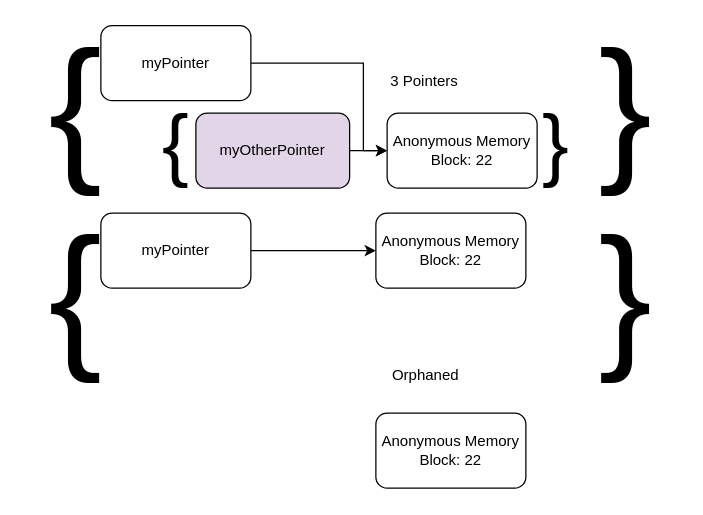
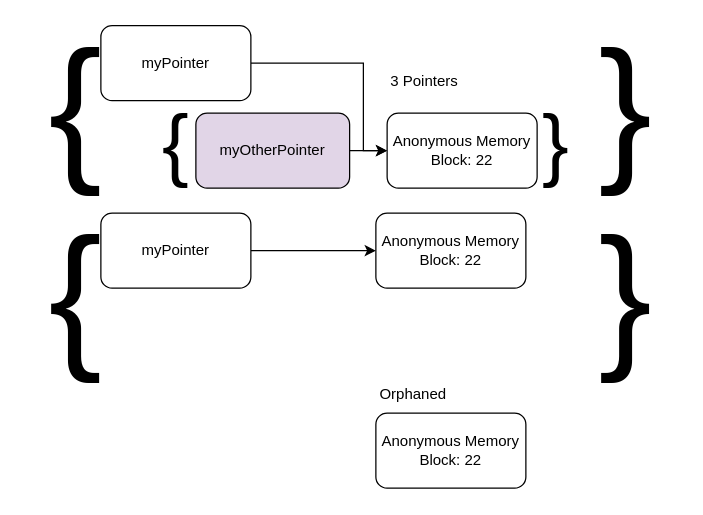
node "Orphaned": moved (426, 376) -> (413, 394)
